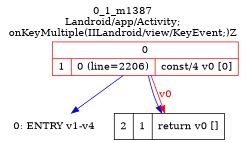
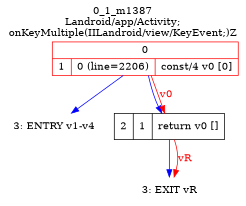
node "0: ENTRY v1-v4": label "0: ENTRY v1-v4" -> "3: ENTRY v1-v4"
node "3: EXIT vR": added
